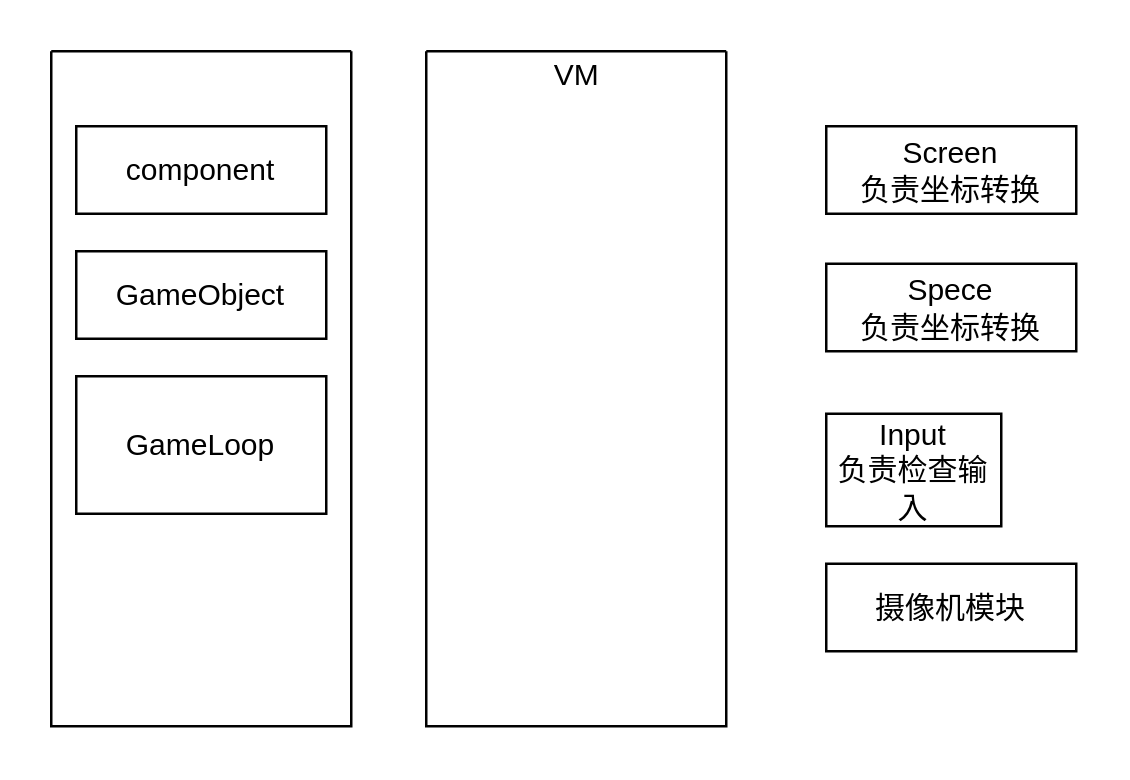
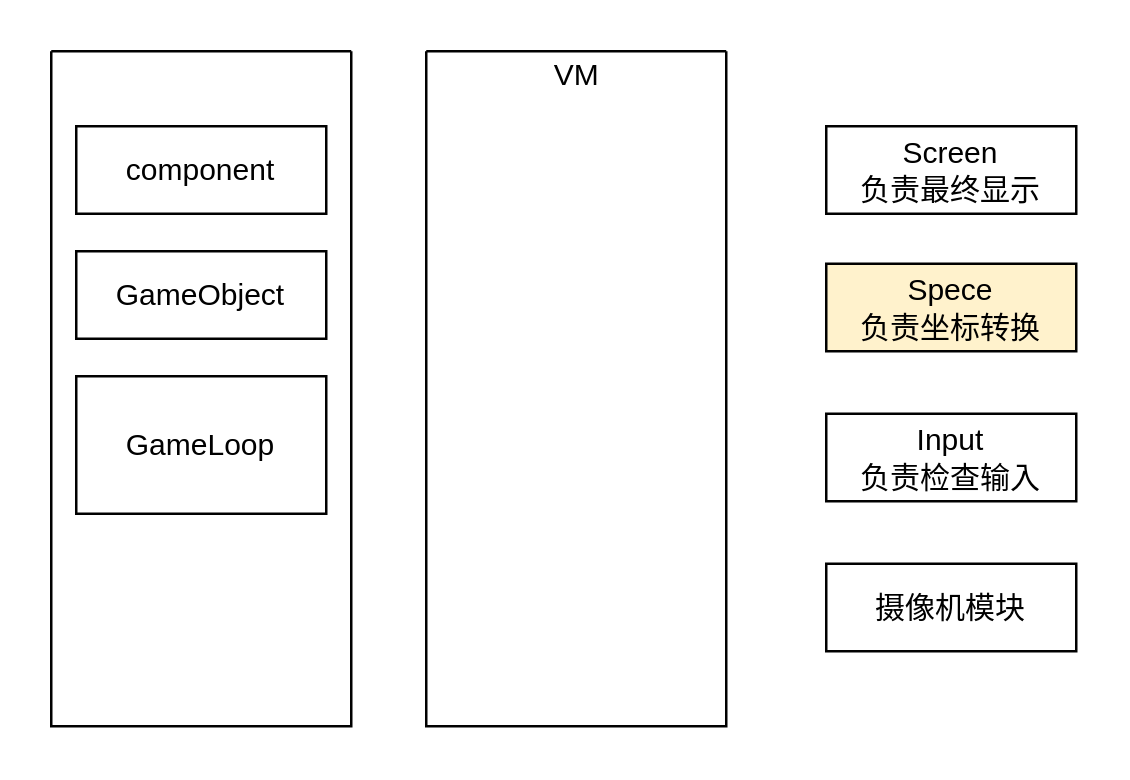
node "Screen 负责坐标转换": label "Screen 负责坐标转换" -> "Screen 负责最终显示"
node "Spece 负责坐标转换": fillcolor #ffffff -> #fff2cc
node "Input 负责检查输入": size 175x113 -> 250x88
